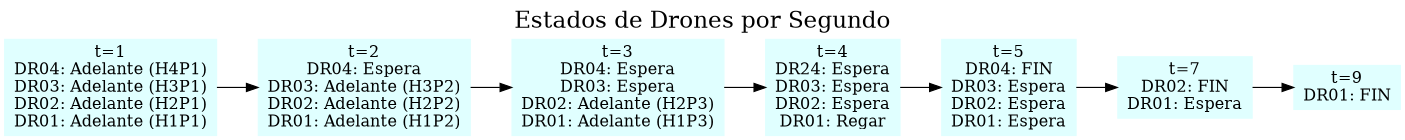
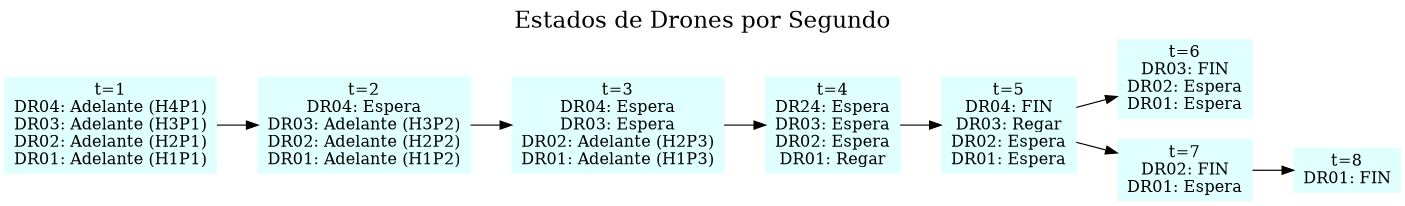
node "t=6 DR03: FIN DR02: Espera DR01: Espera": added
node "t=5 DR04: FIN DR03: Espera DR02: Espera DR01: Espera": label "t=5 DR04: FIN DR03: Espera DR02: Espera DR01: Espera" -> "t=5 DR04: FIN DR03: Regar DR02: Espera DR01: Espera"
node "t=9 DR01: FIN": label "t=9 DR01: FIN" -> "t=8 DR01: FIN"
